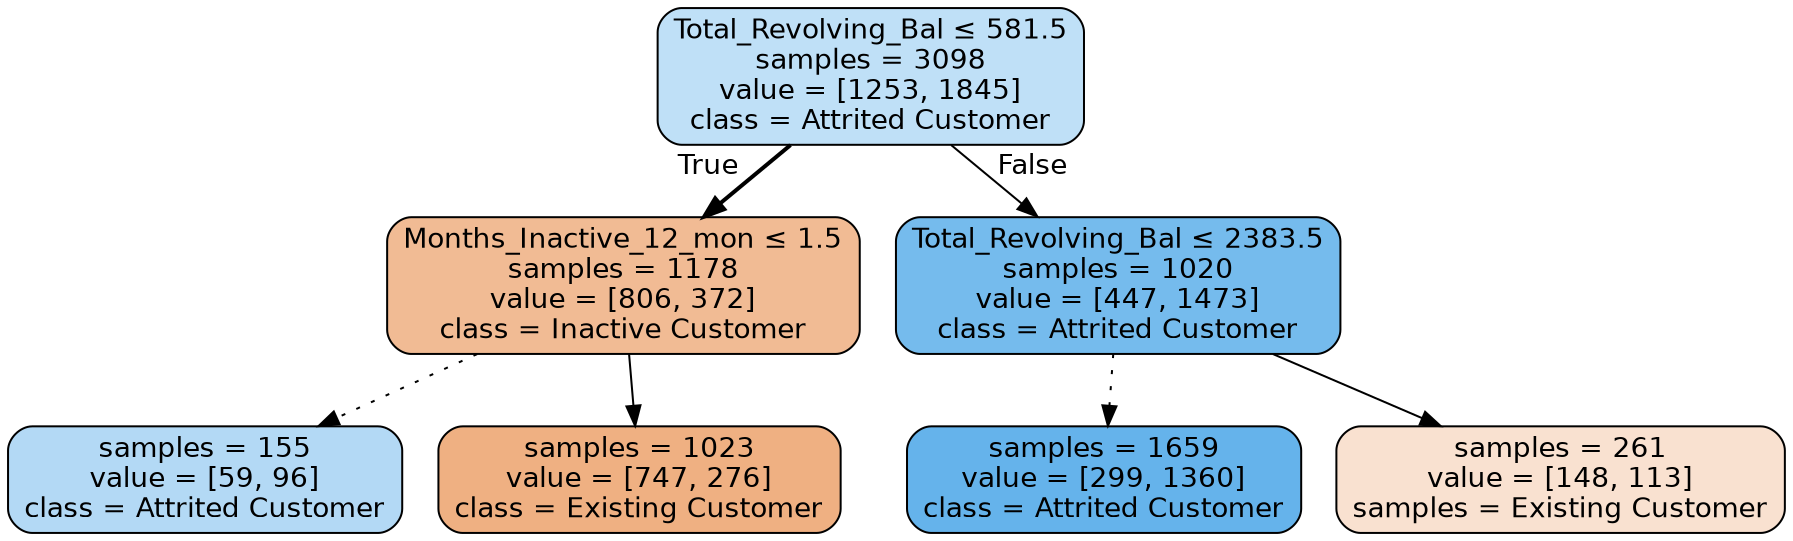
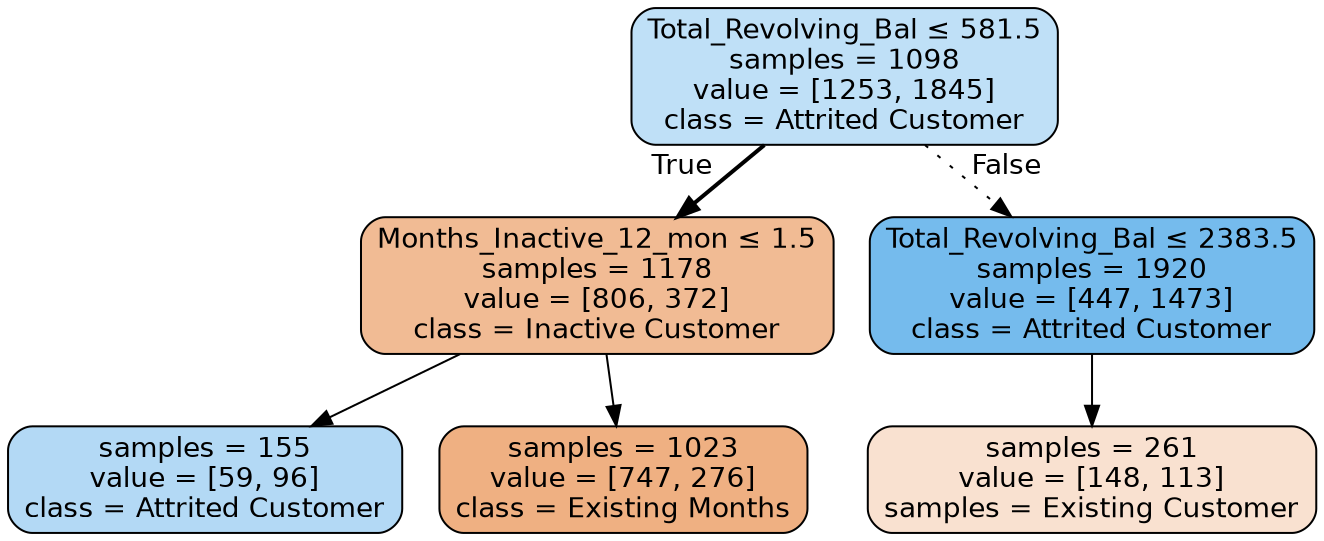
node "Total_Revolving_Bal ≤ 581.5": text "samples = 3098" -> "samples = 1098"
edge "Total_Revolving_Bal ≤ 581.5" -> "Total_Revolving_Bal ≤ 2383.5": style solid -> dotted
node "Total_Revolving_Bal ≤ 2383.5": text "samples = 1020" -> "samples = 1920"
edge "Months_Inactive_12_mon ≤ 1.5" -> "samples = 155": style dotted -> solid
node "samples = 1659": removed
node "samples = 1023": text "class = Existing Customer" -> "class = Existing Months"
